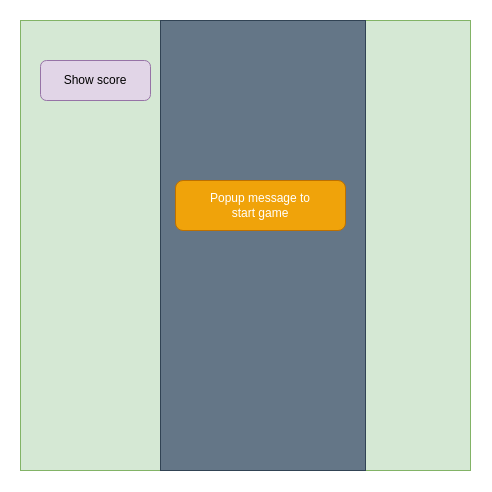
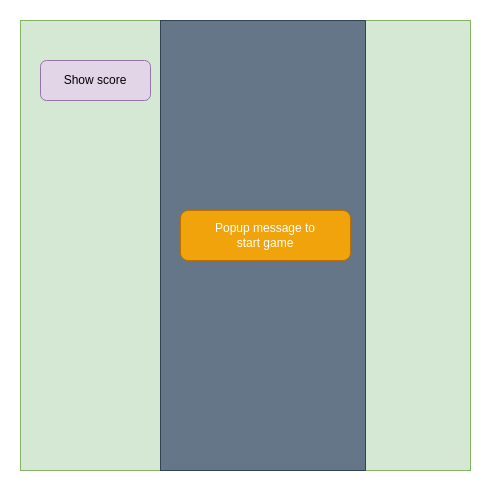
node "Popup message to start game": moved (261, 206) -> (266, 236)
